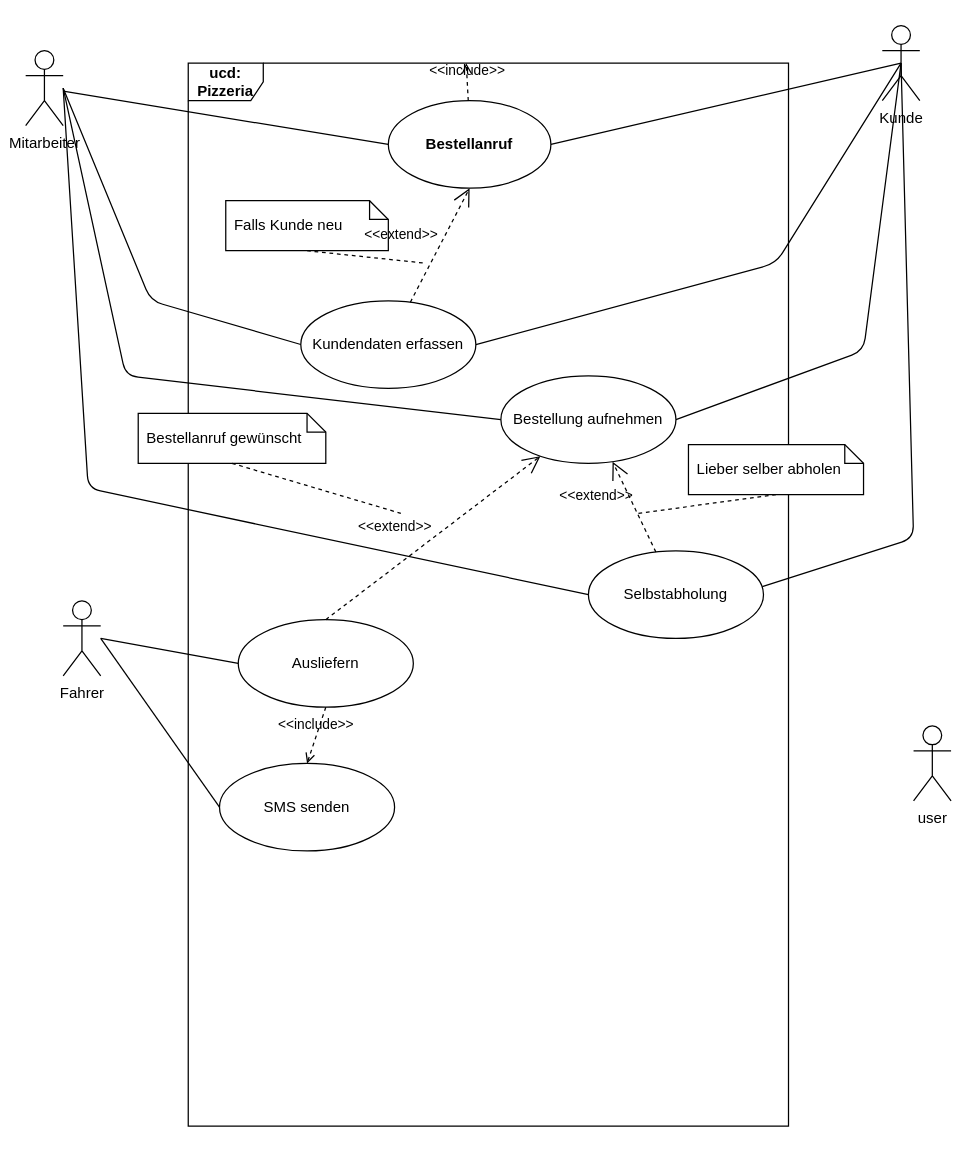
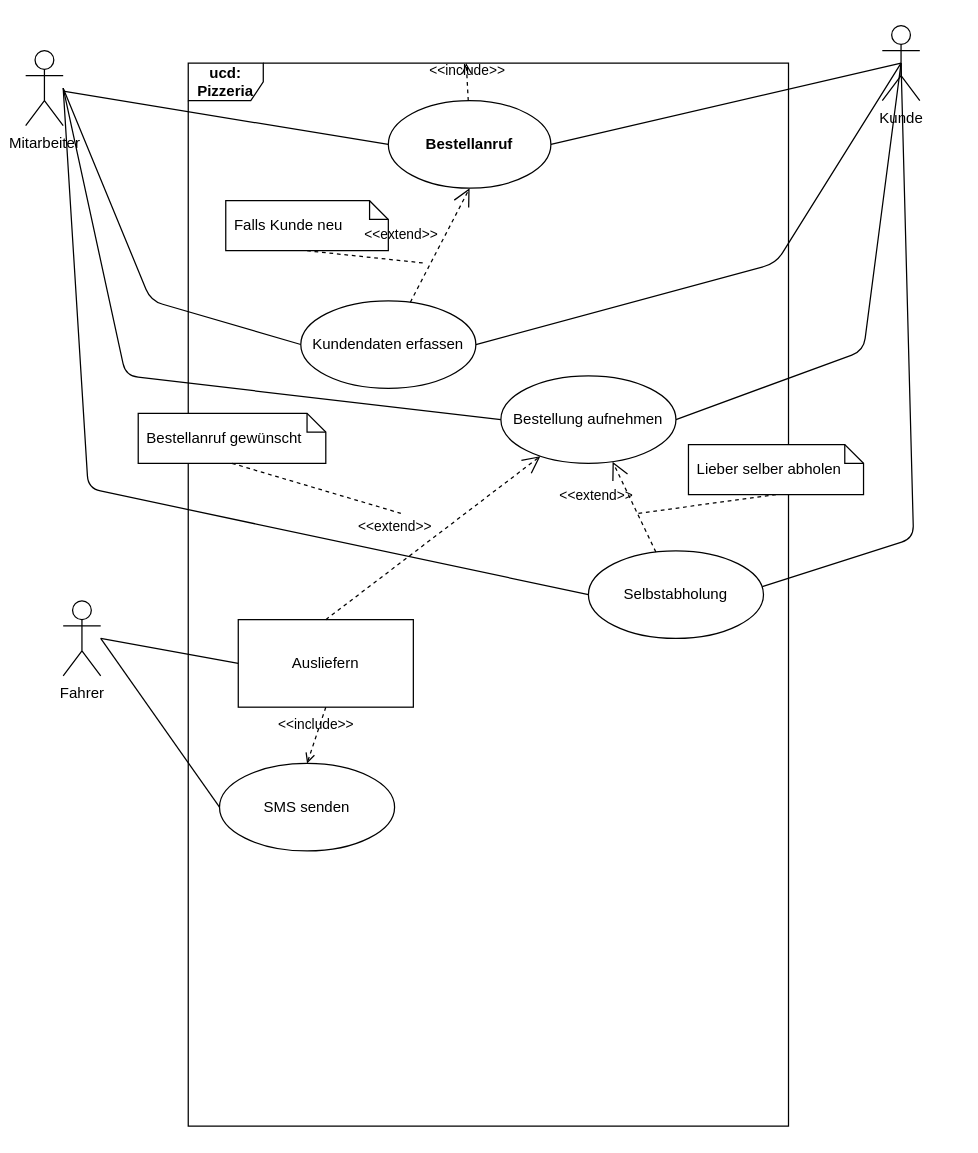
node "Ausliefern": shape ellipse -> rectangle
node "user": removed
